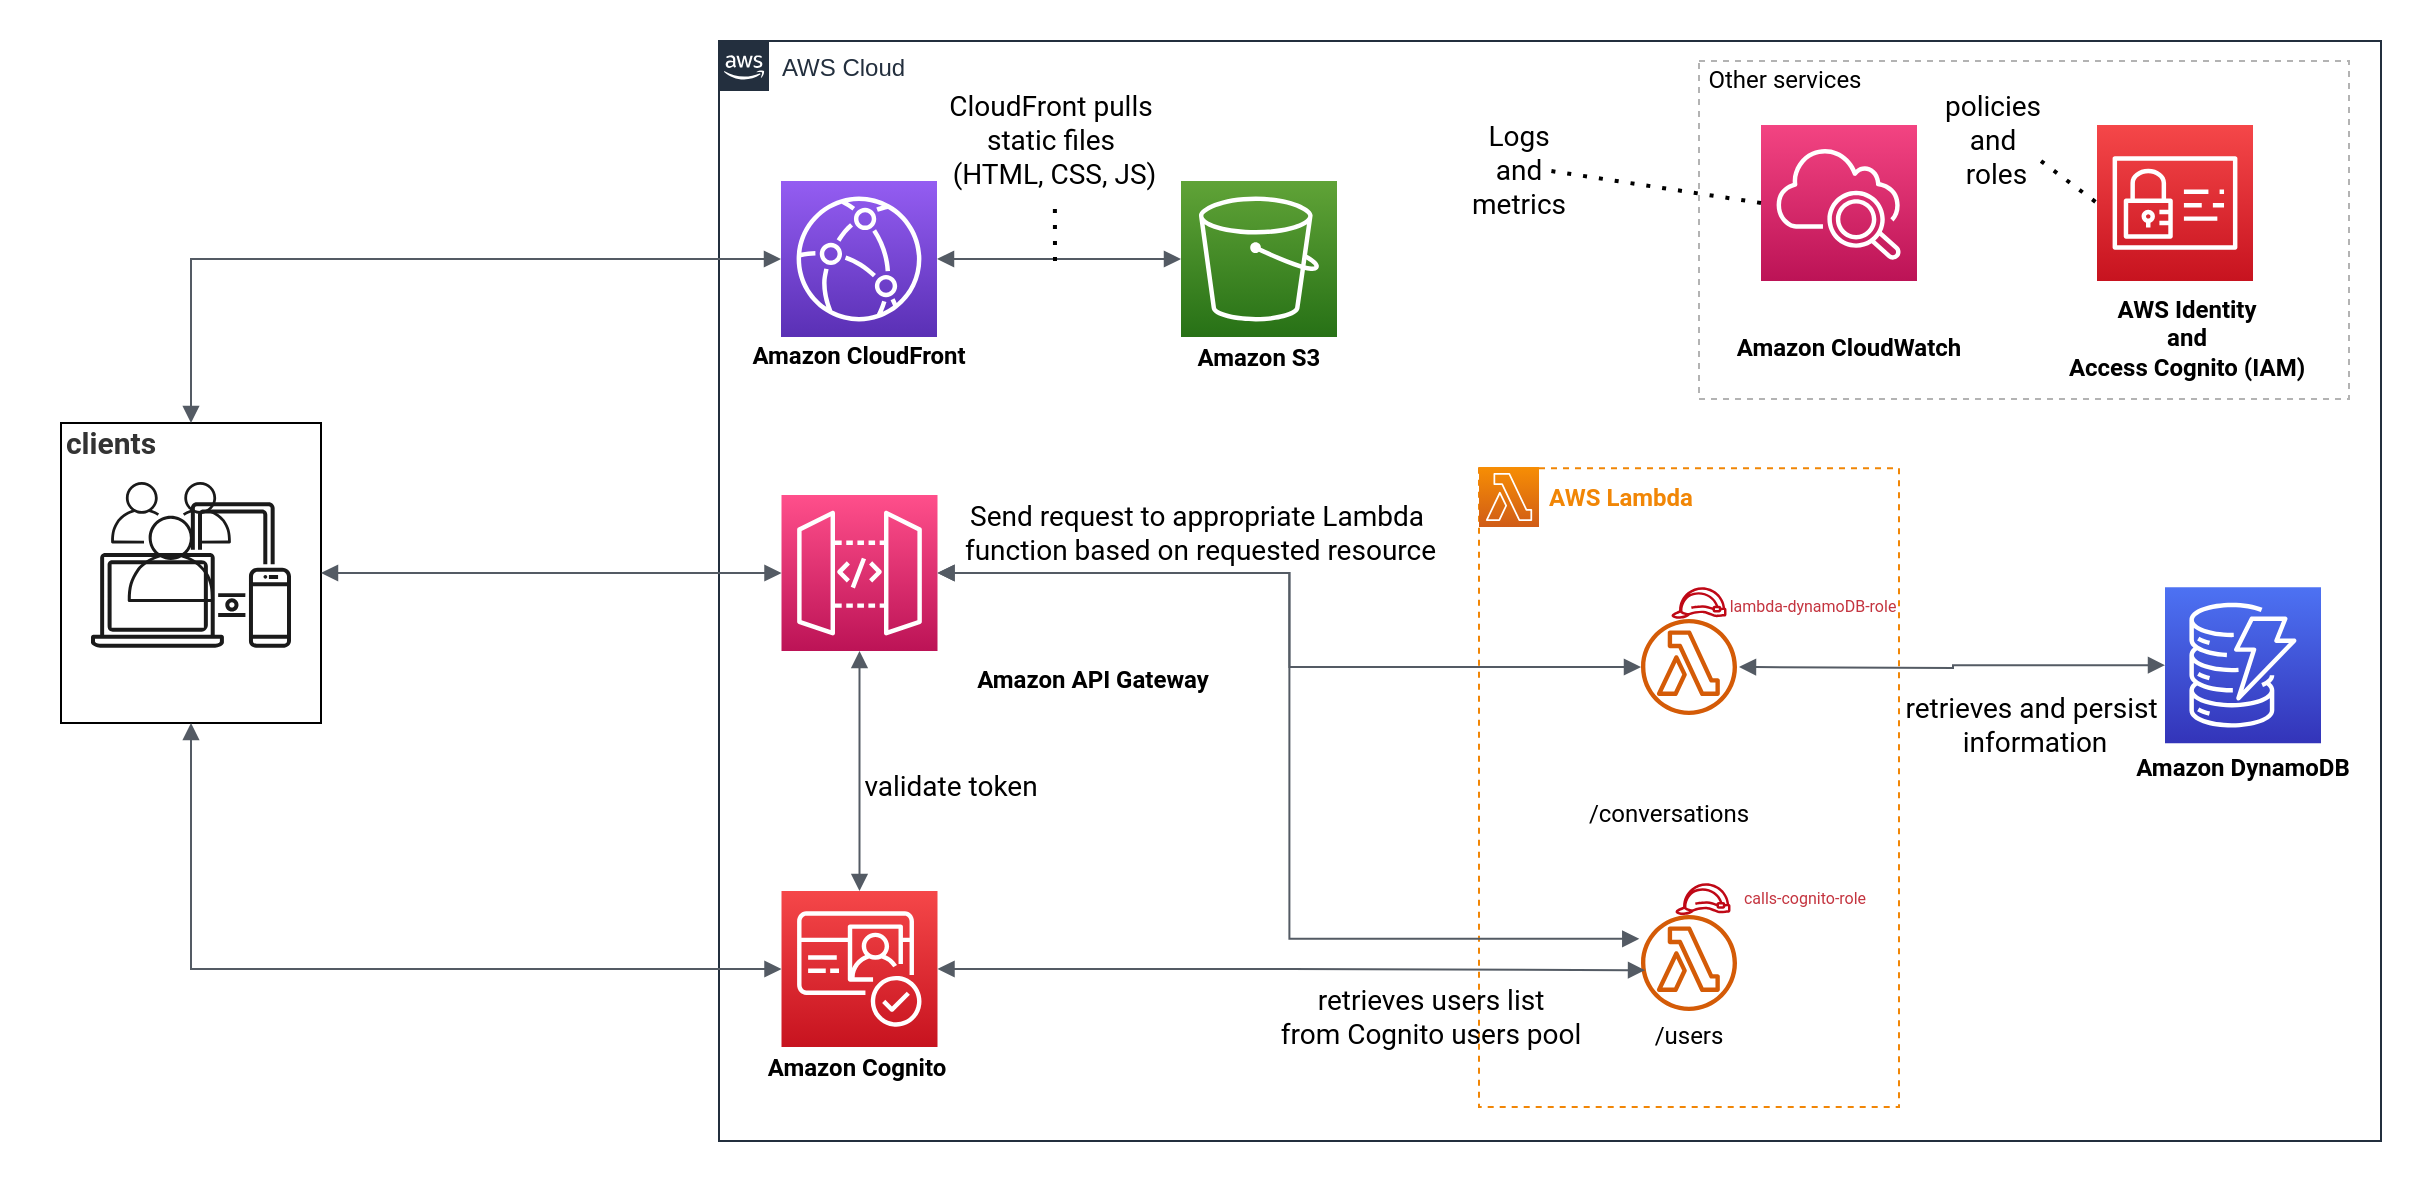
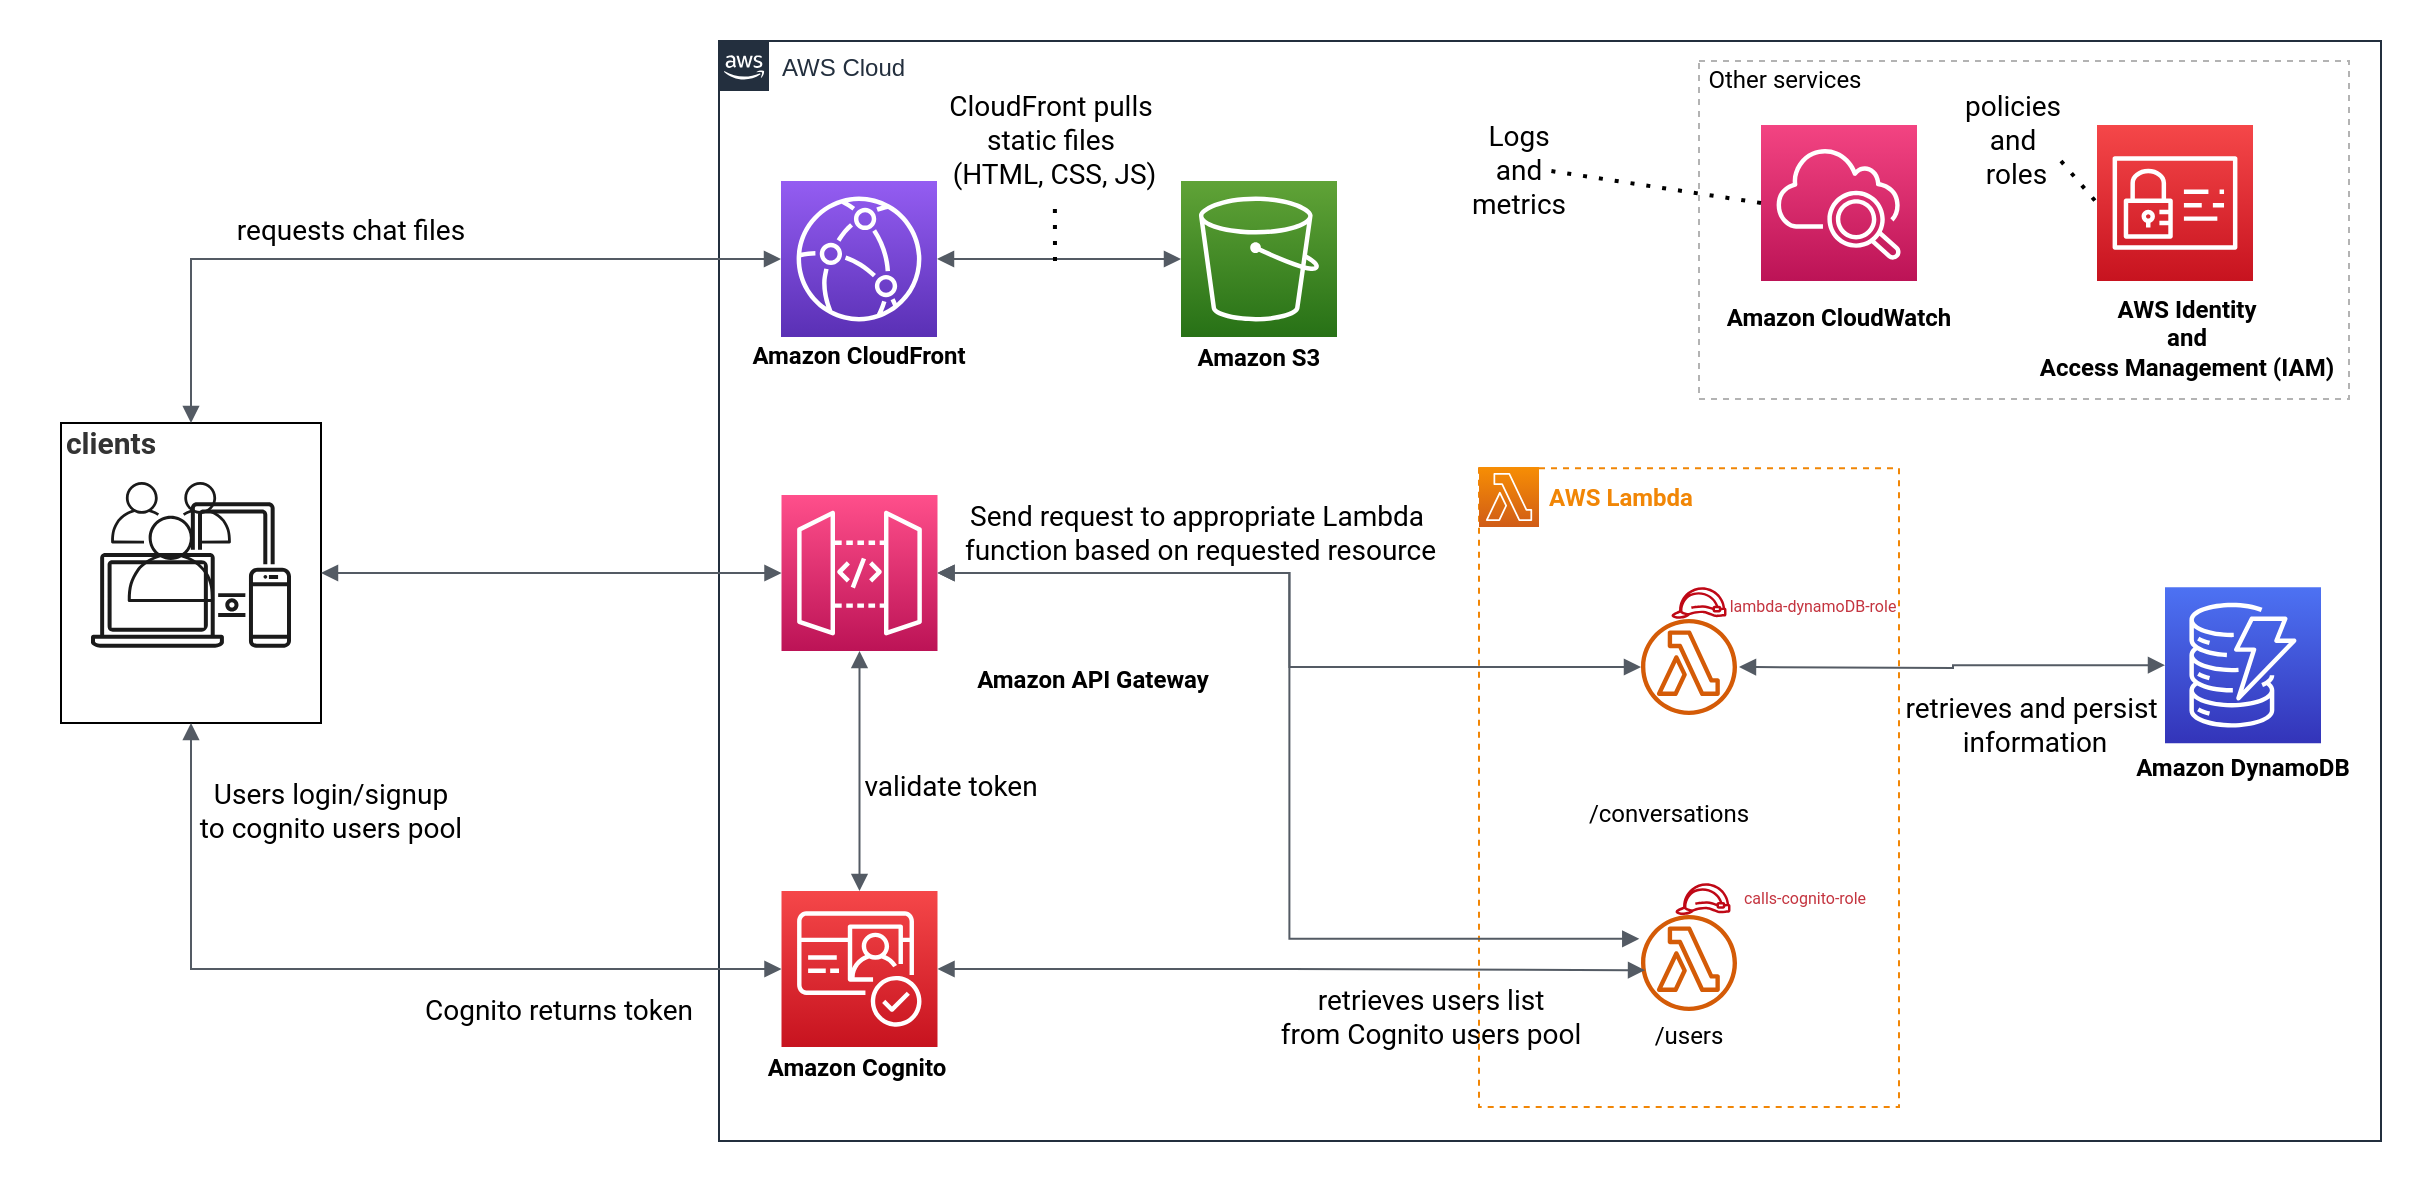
node "policies and roles": moved (1993, 141) -> (2013, 141)
node "requests chat files": added
node "AWS Identity and Access Cognito (IAM)": label "AWS Identity and Access Cognito (IAM)" -> "AWS Identity and Access Management (IAM)"
node "Amazon CloudWatch": moved (1849, 349) -> (1839, 319)
node "Users login/signup to cognito users pool": added
node "Cognito returns token": added
